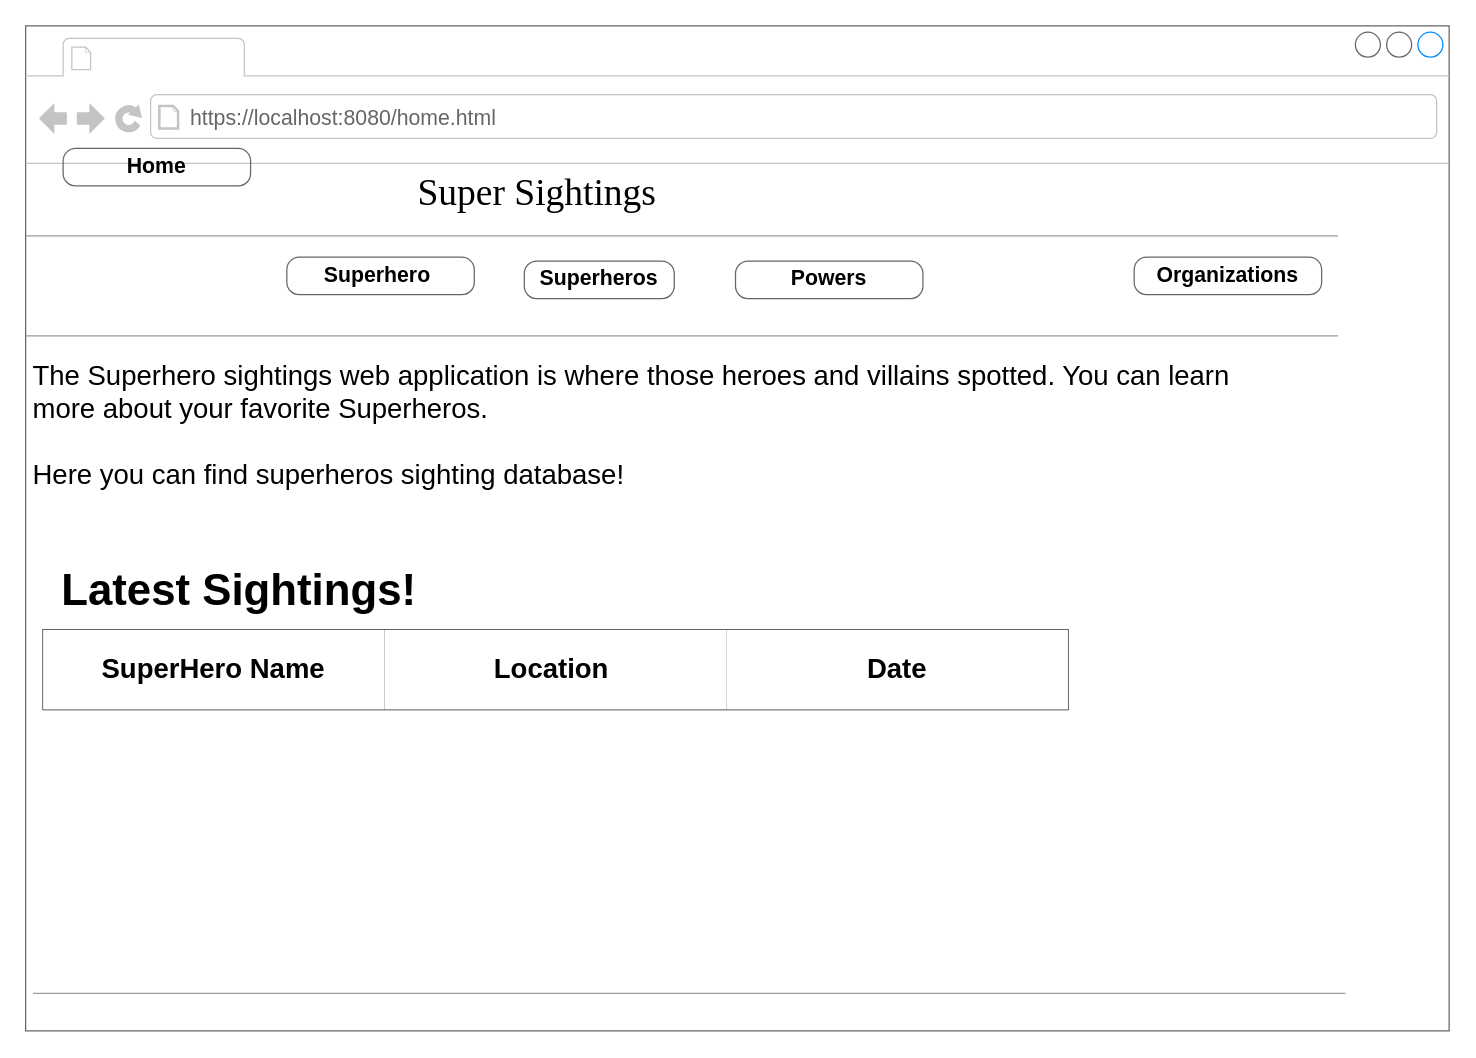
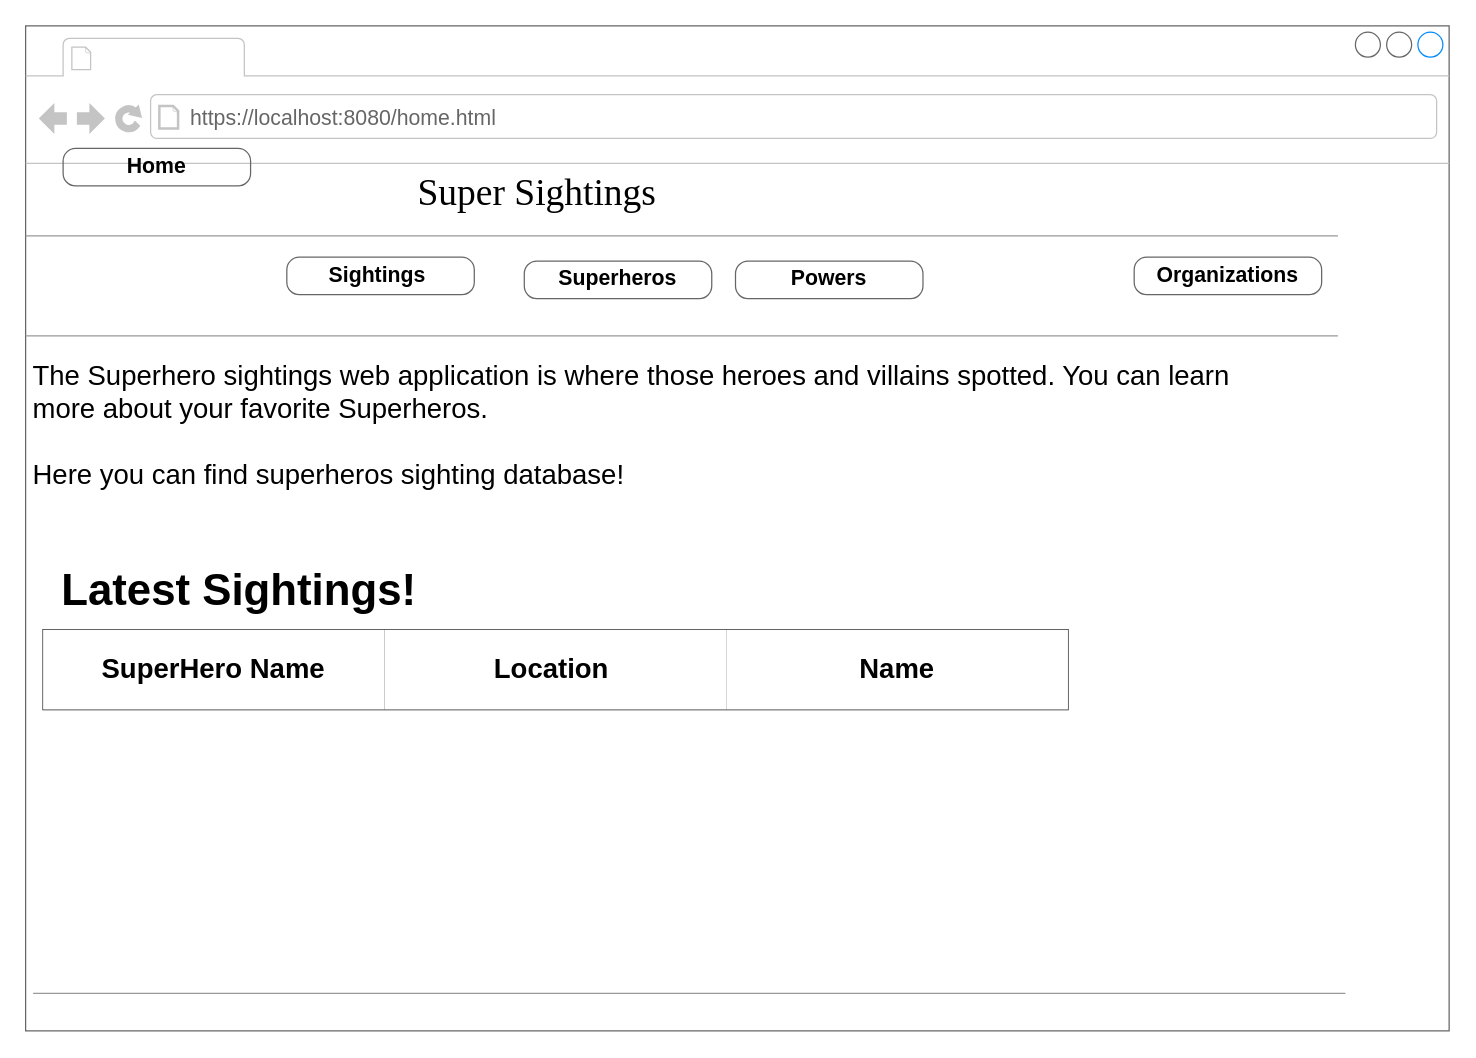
node "Superhero": label "Superhero" -> "Sightings"
node "Superheros": size 150x38 -> 188x38
node "Date": label "Date" -> "Name"
